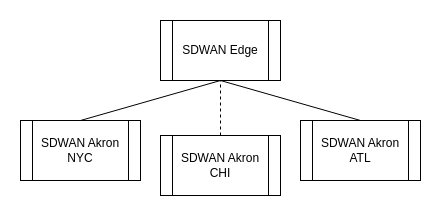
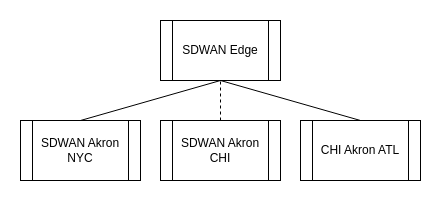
node "SDWAN Akron ATL": label "SDWAN Akron ATL" -> "CHI Akron ATL"
node "SDWAN Akron CHI": moved (221, 166) -> (221, 151)
